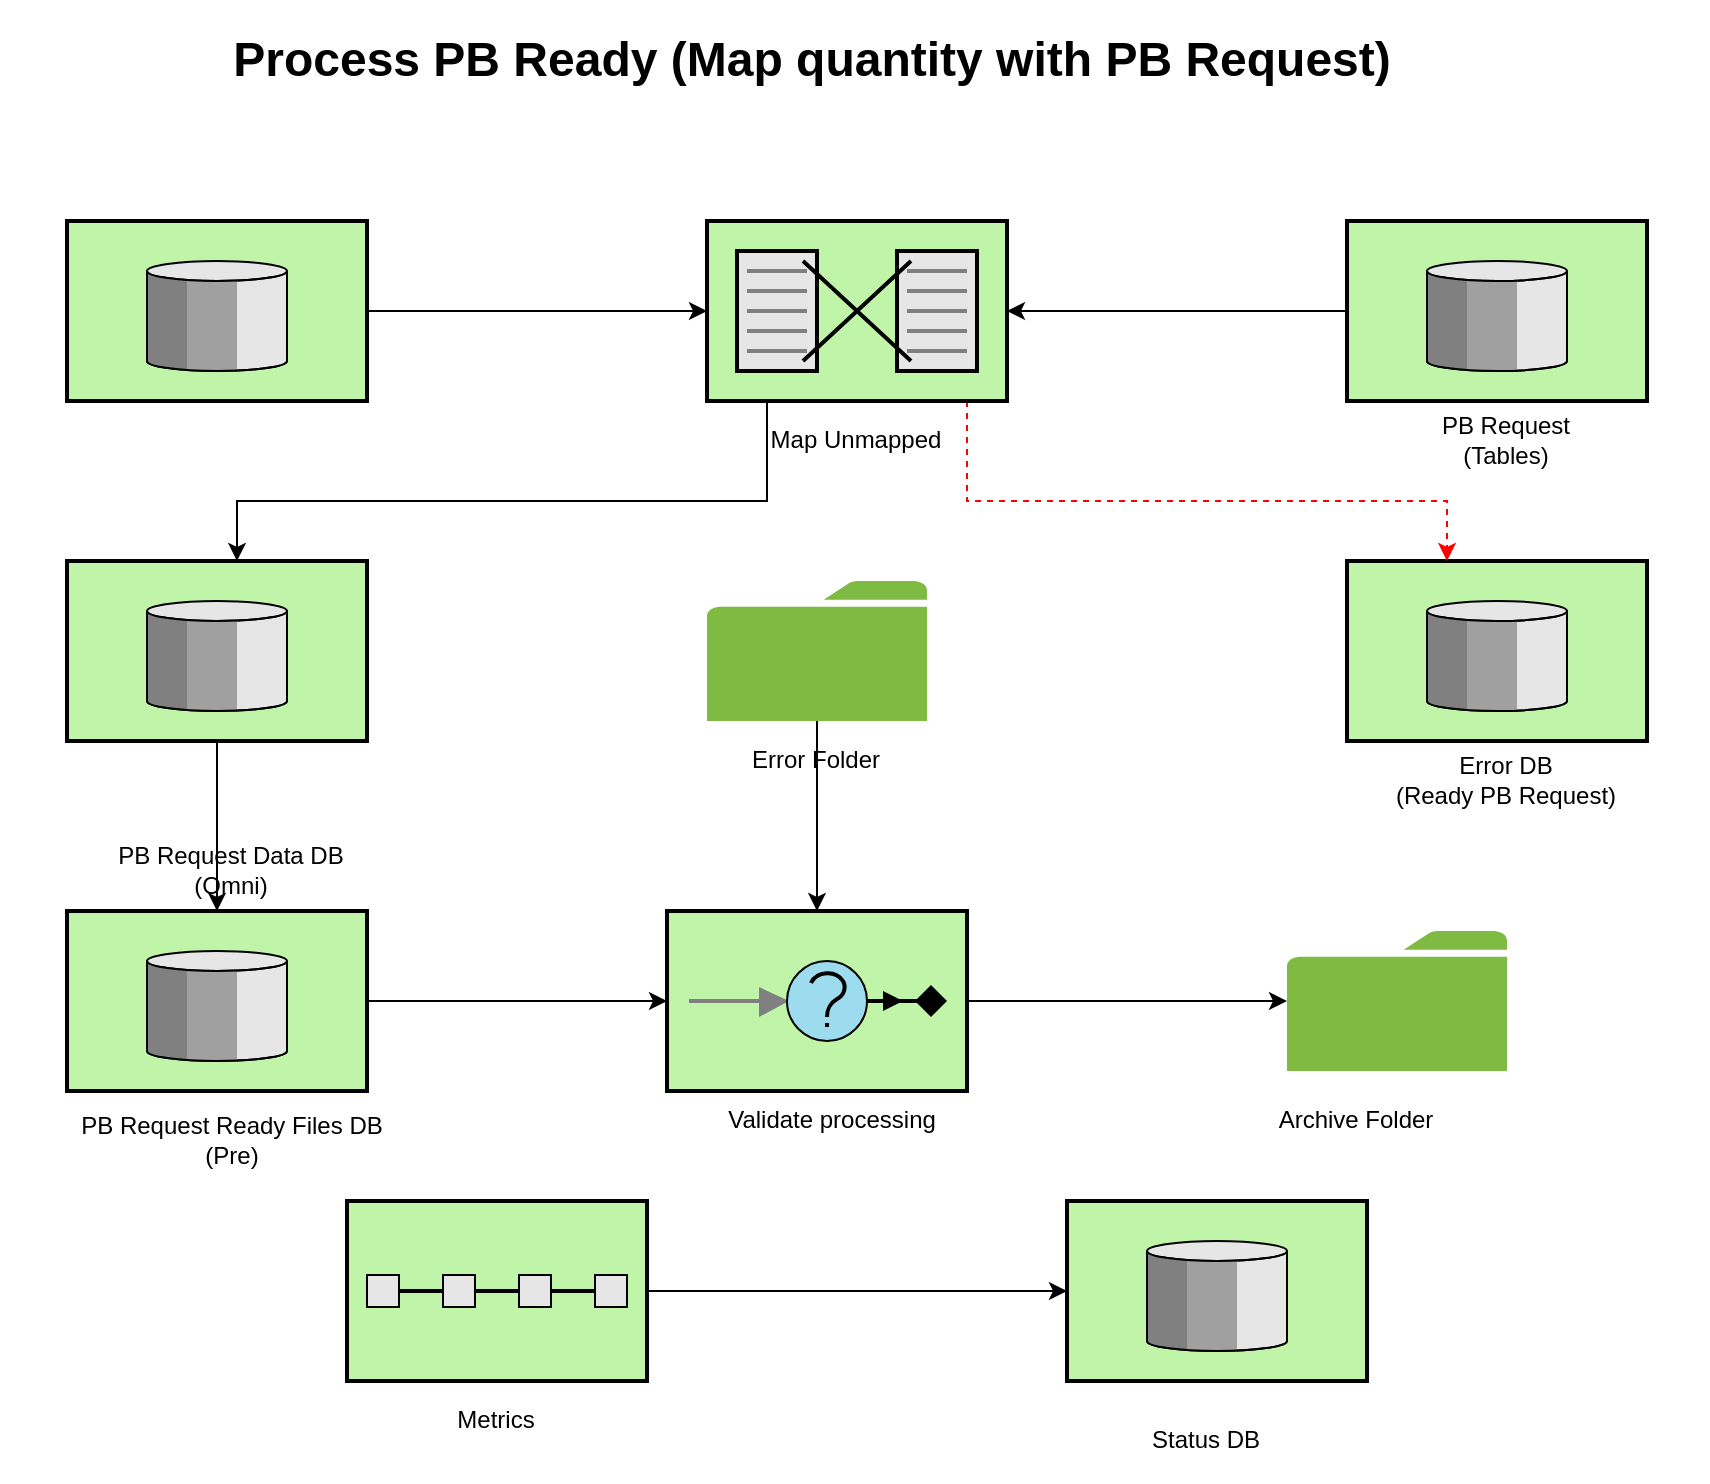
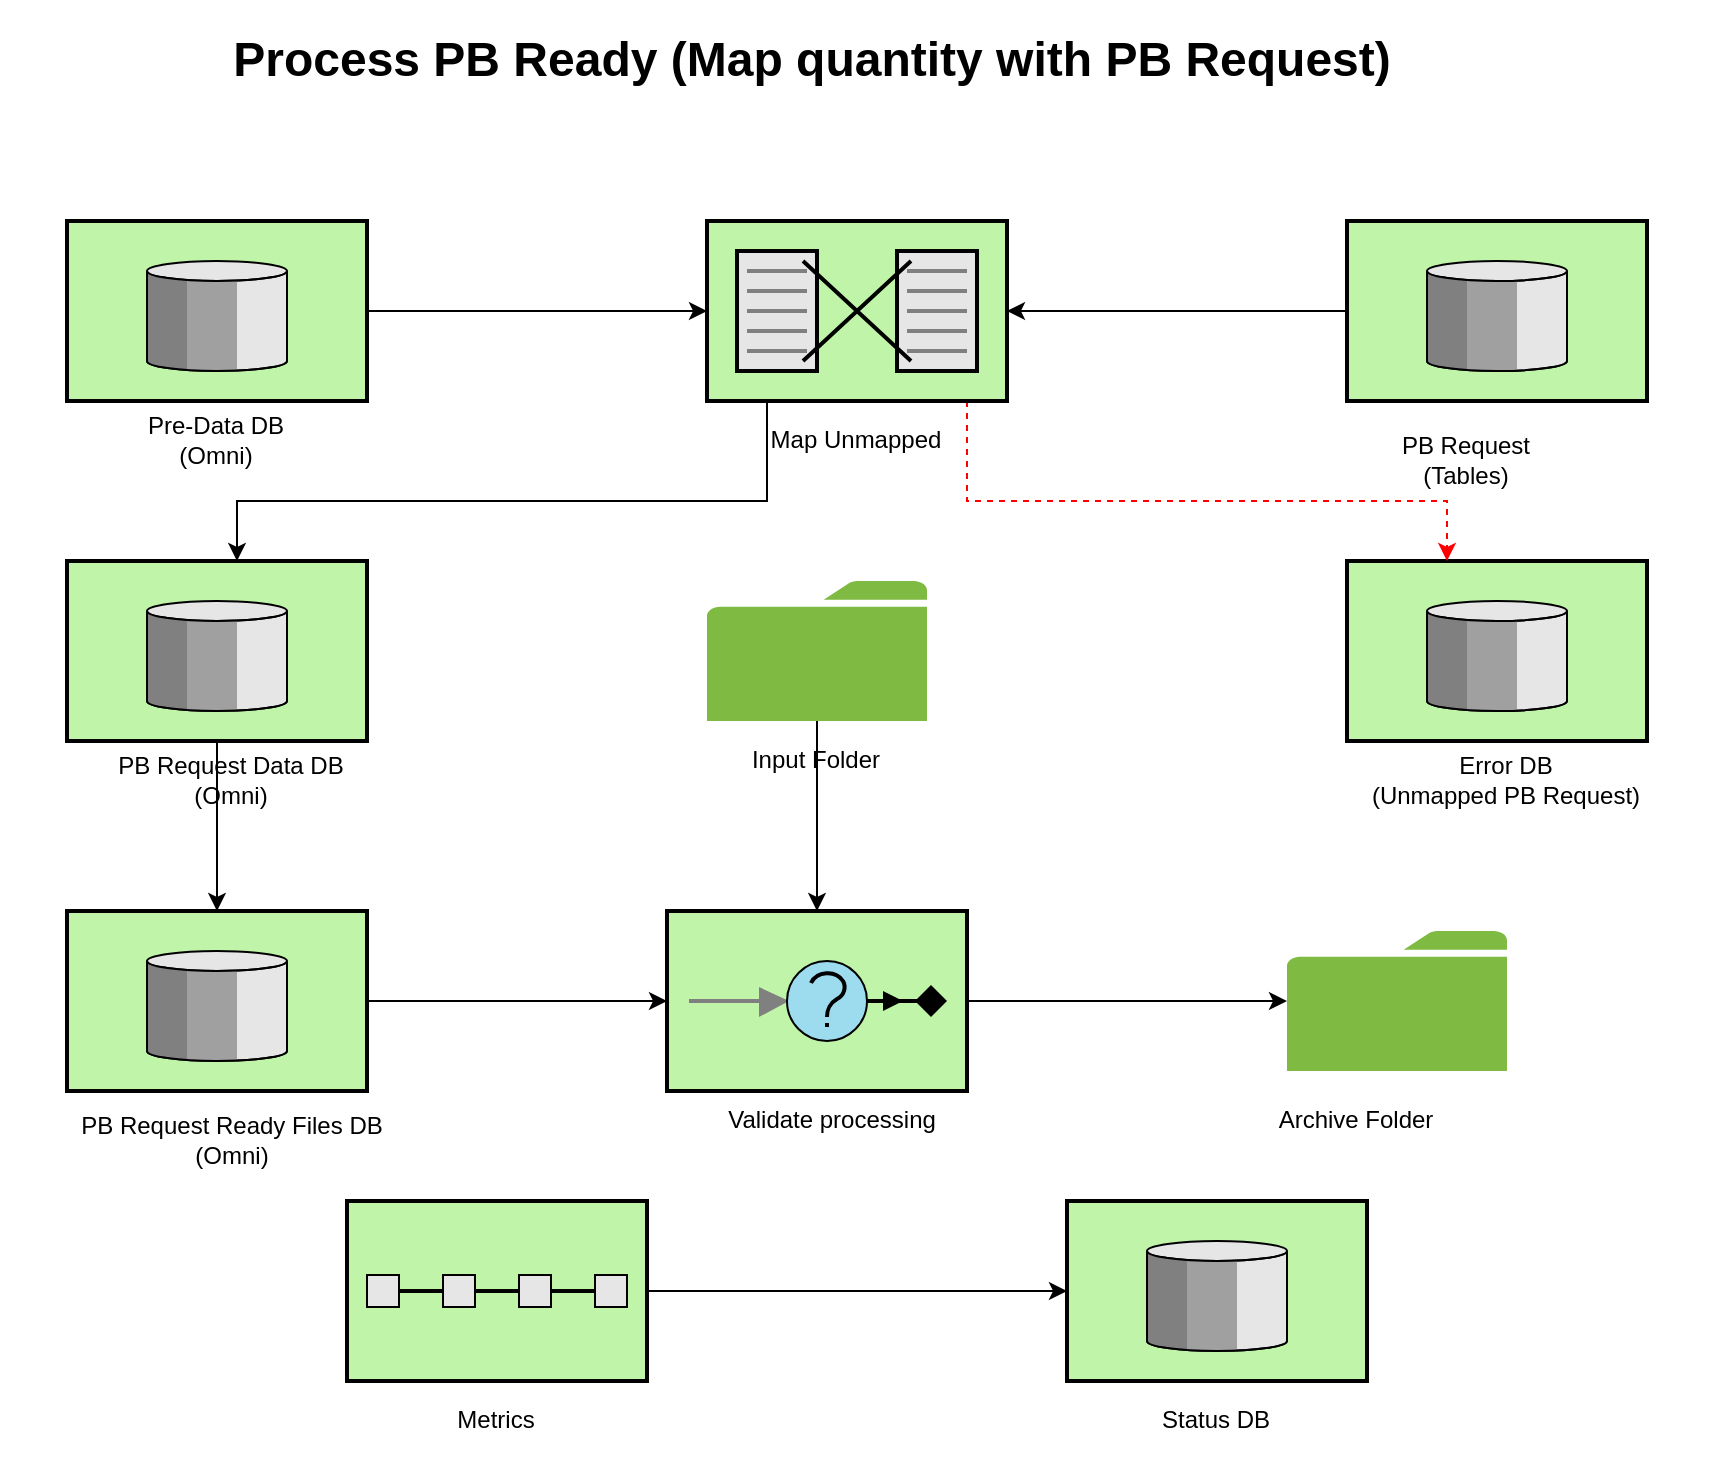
node "Pre-Data DB (Omni)": added
node "PB Request (Tables)": moved (1507, 441) -> (1467, 461)
node "Error Folder": label "Error Folder" -> "Input Folder"
node "Error DB (Ready PB Request)": label "Error DB (Ready PB Request)" -> "Error DB (Unmapped PB Request)"
node "PB Request Data DB (Omni)": moved (232, 871) -> (232, 781)
node "PB Request Ready Files DB (Pre)": label "PB Request Ready Files DB (Pre)" -> "PB Request Ready Files DB (Omni)"
node "Status DB": moved (1207, 1441) -> (1217, 1421)
